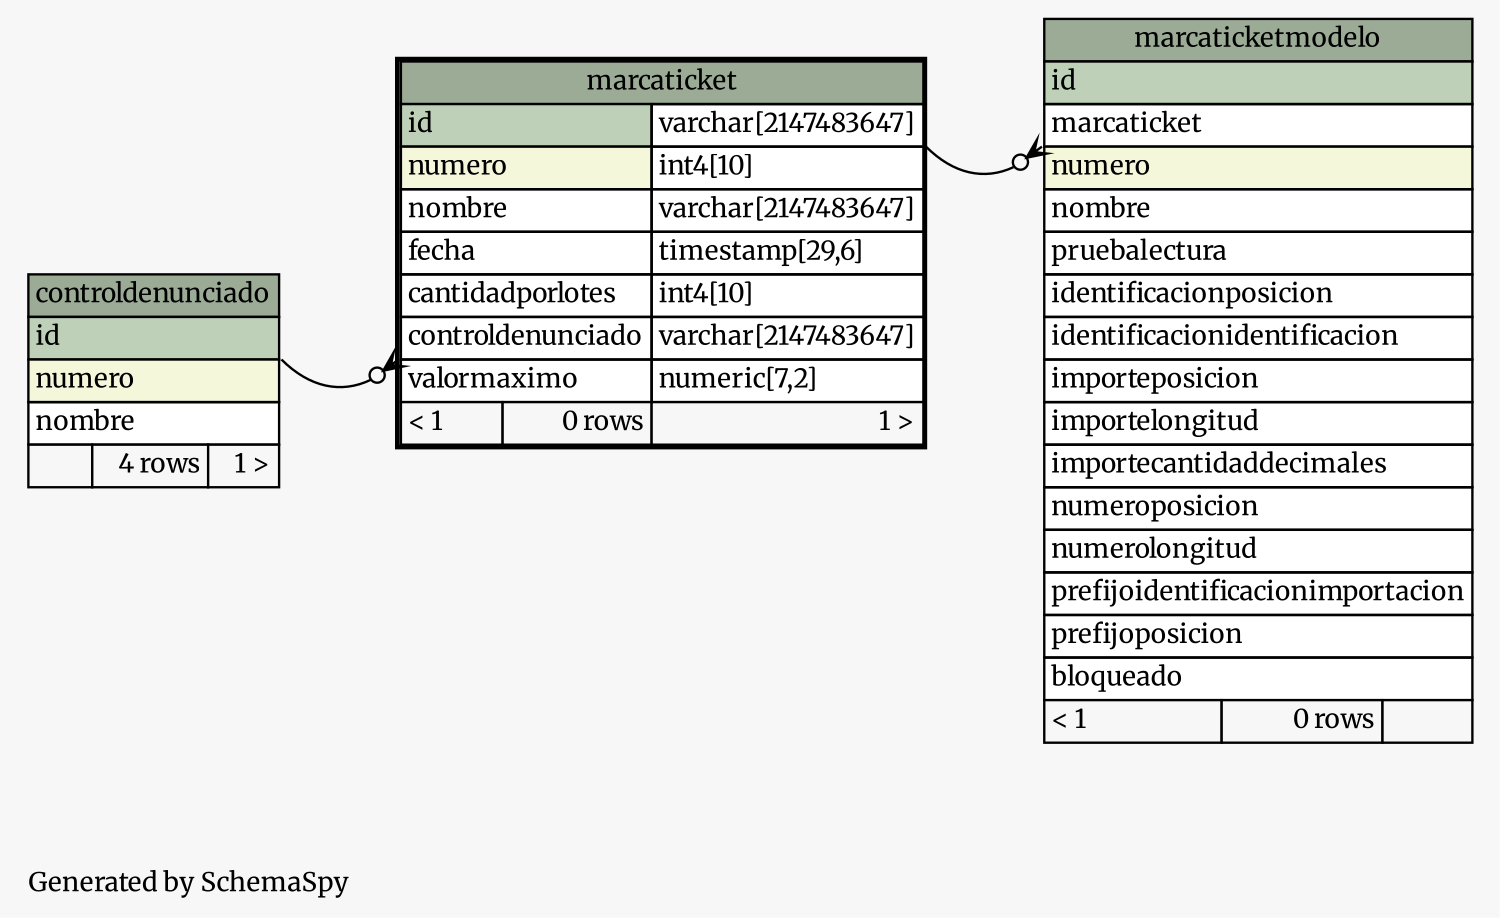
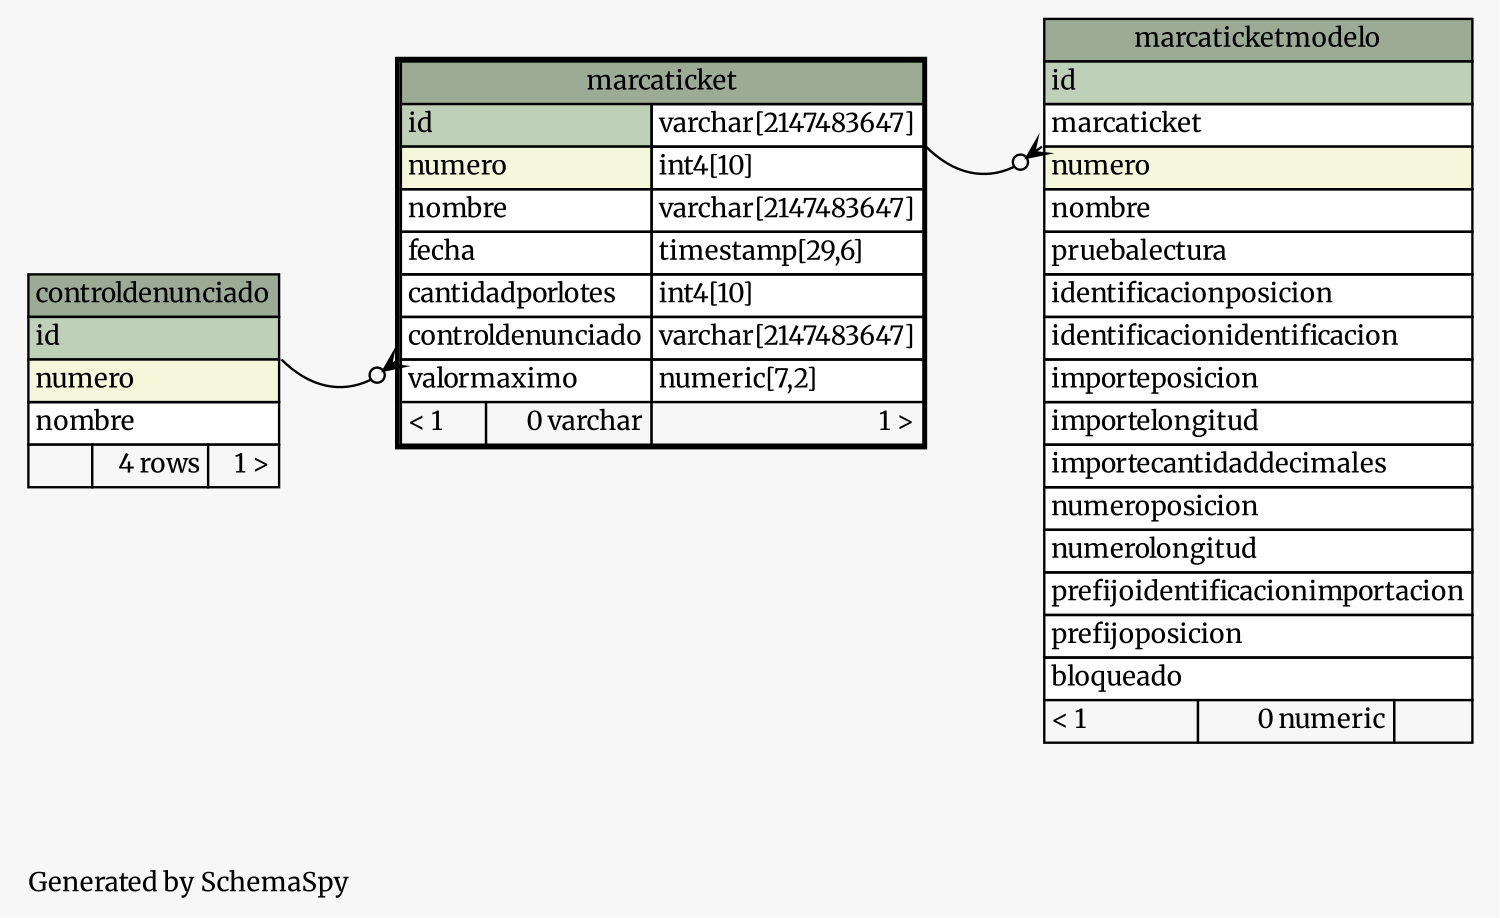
node "marcaticket": text "0 rows" -> "0 varchar"
node "marcaticketmodelo": text "0 rows" -> "0 numeric"
